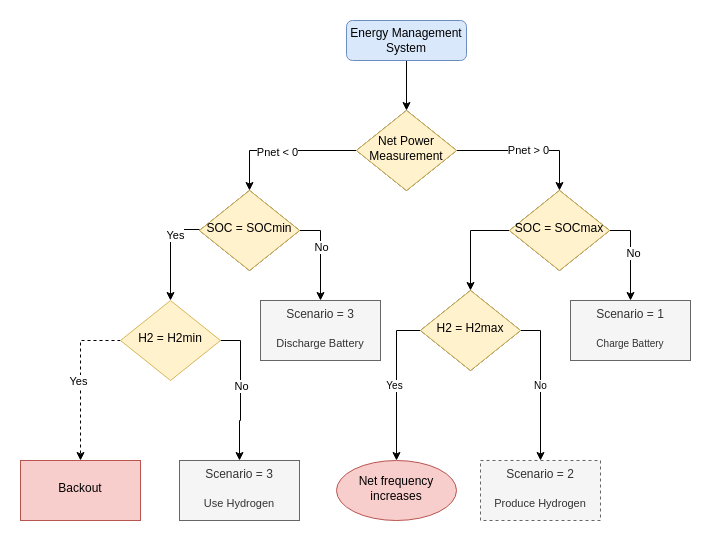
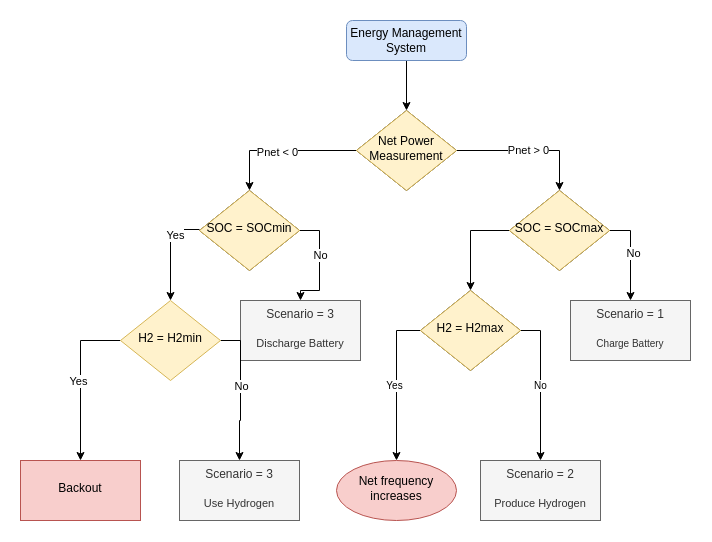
node "Scenario = 3 Discharge Battery": moved (321, 331) -> (301, 331)
edge "H2 = H2min" -> "Backout": style dashed -> solid
node "Scenario = 2 Produce Hydrogen": style dashed -> solid
